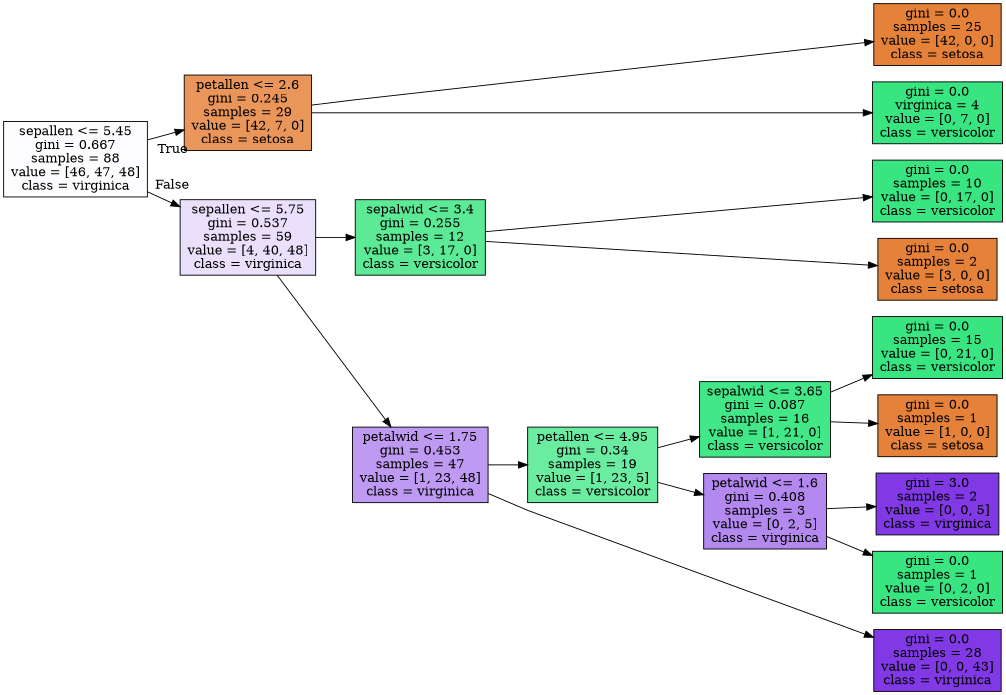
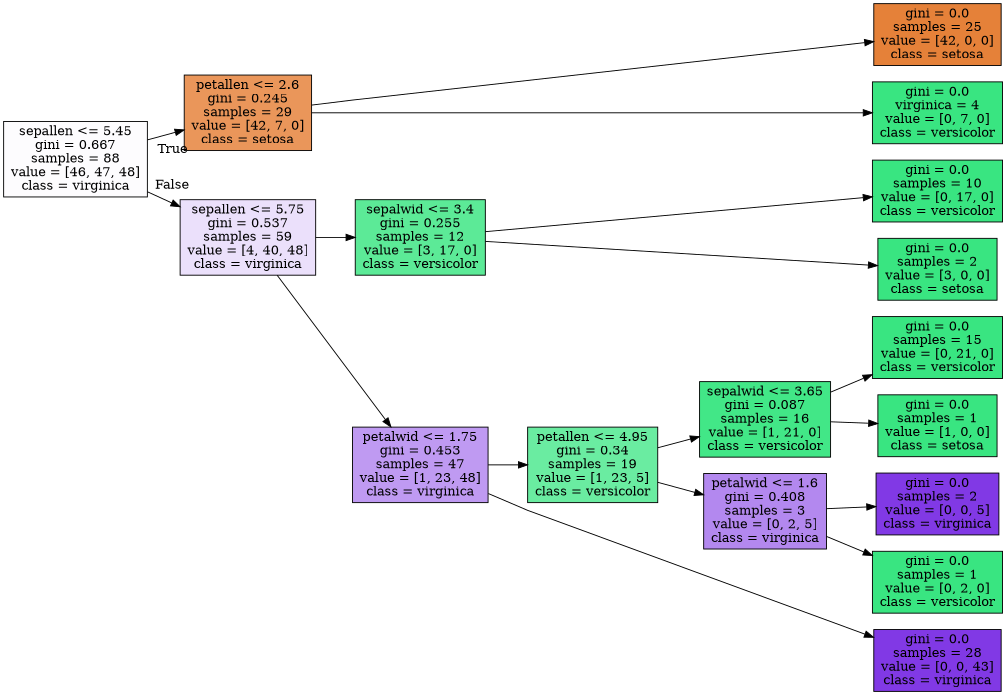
node "gini = 0.0 samples = 2 value = [3, 0, 0] class = setosa": fillcolor #e58139ff -> #39e581ff
node "gini = 0.0 samples = 1 value = [1, 0, 0] class = setosa": fillcolor #e58139ff -> #39e581ff
node "gini = 3.0 samples = 2 value = [0, 0, 5] class = virginica": label "gini = 3.0 samples = 2 value = [0, 0, 5] class = virginica" -> "gini = 0.0 samples = 2 value = [0, 0, 5] class = virginica"
